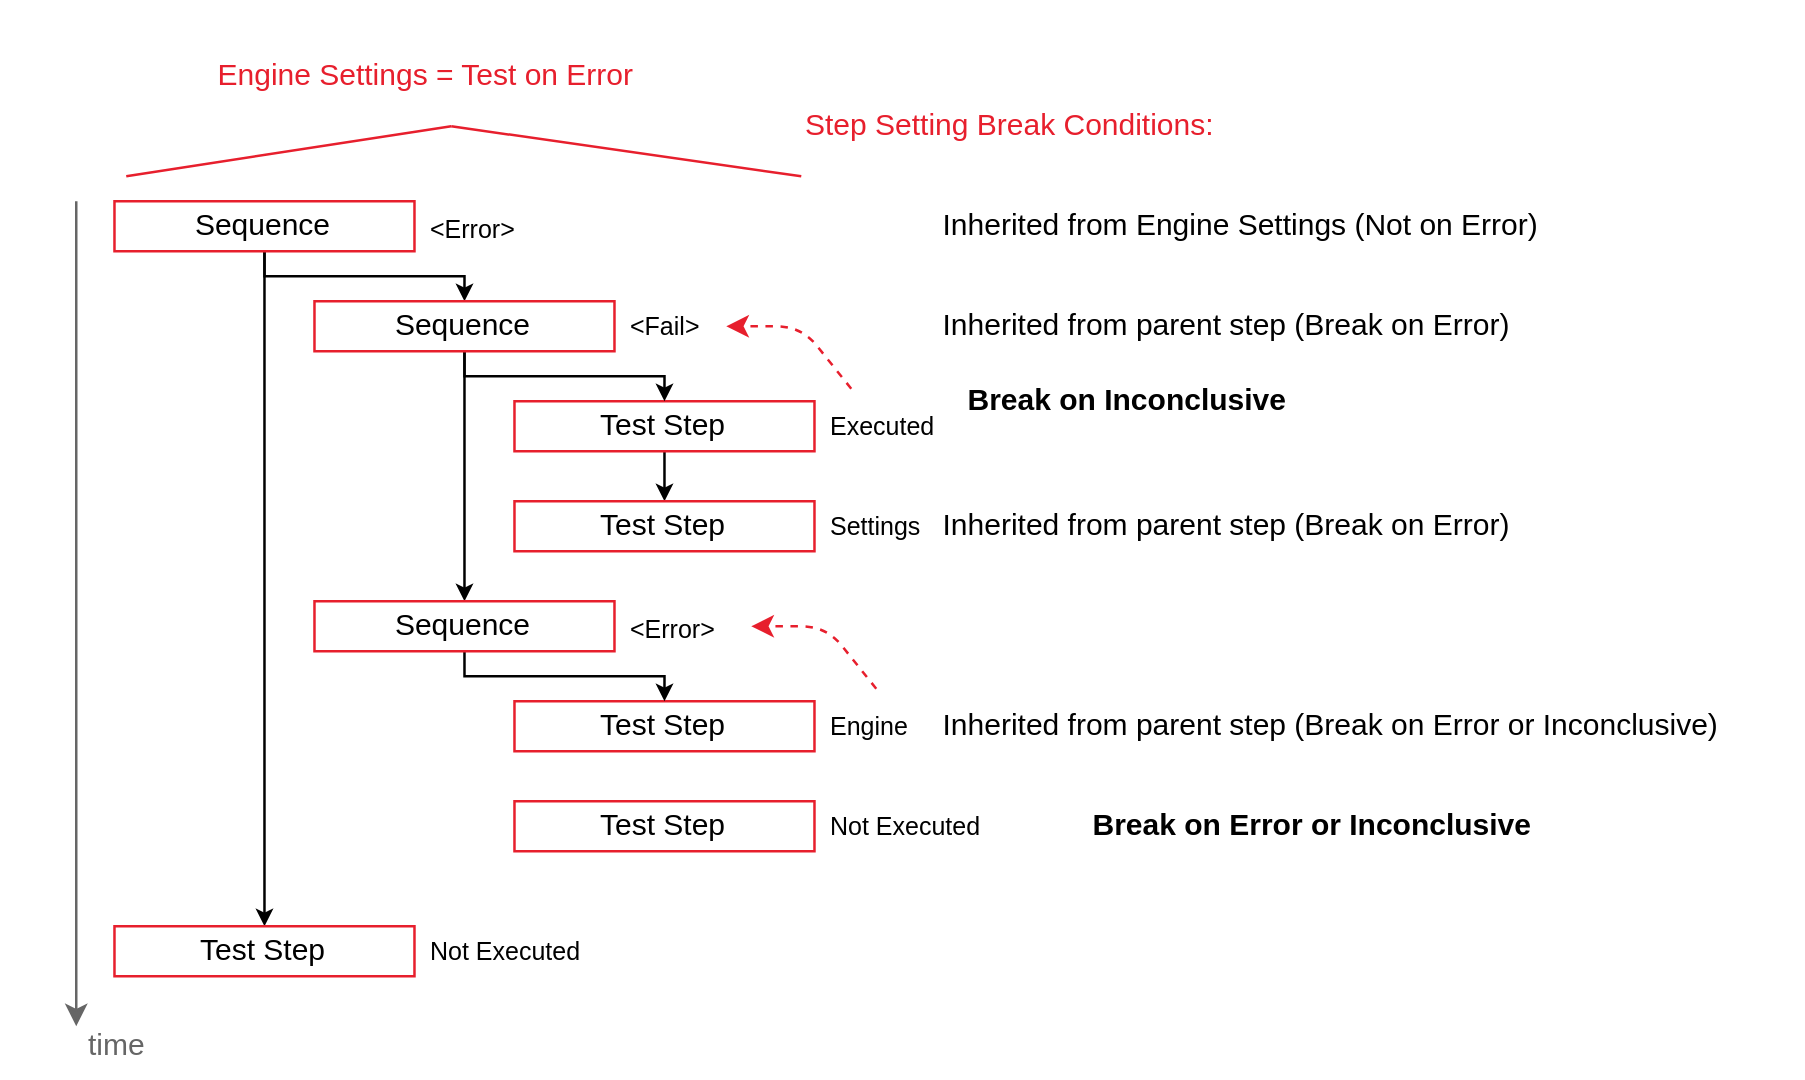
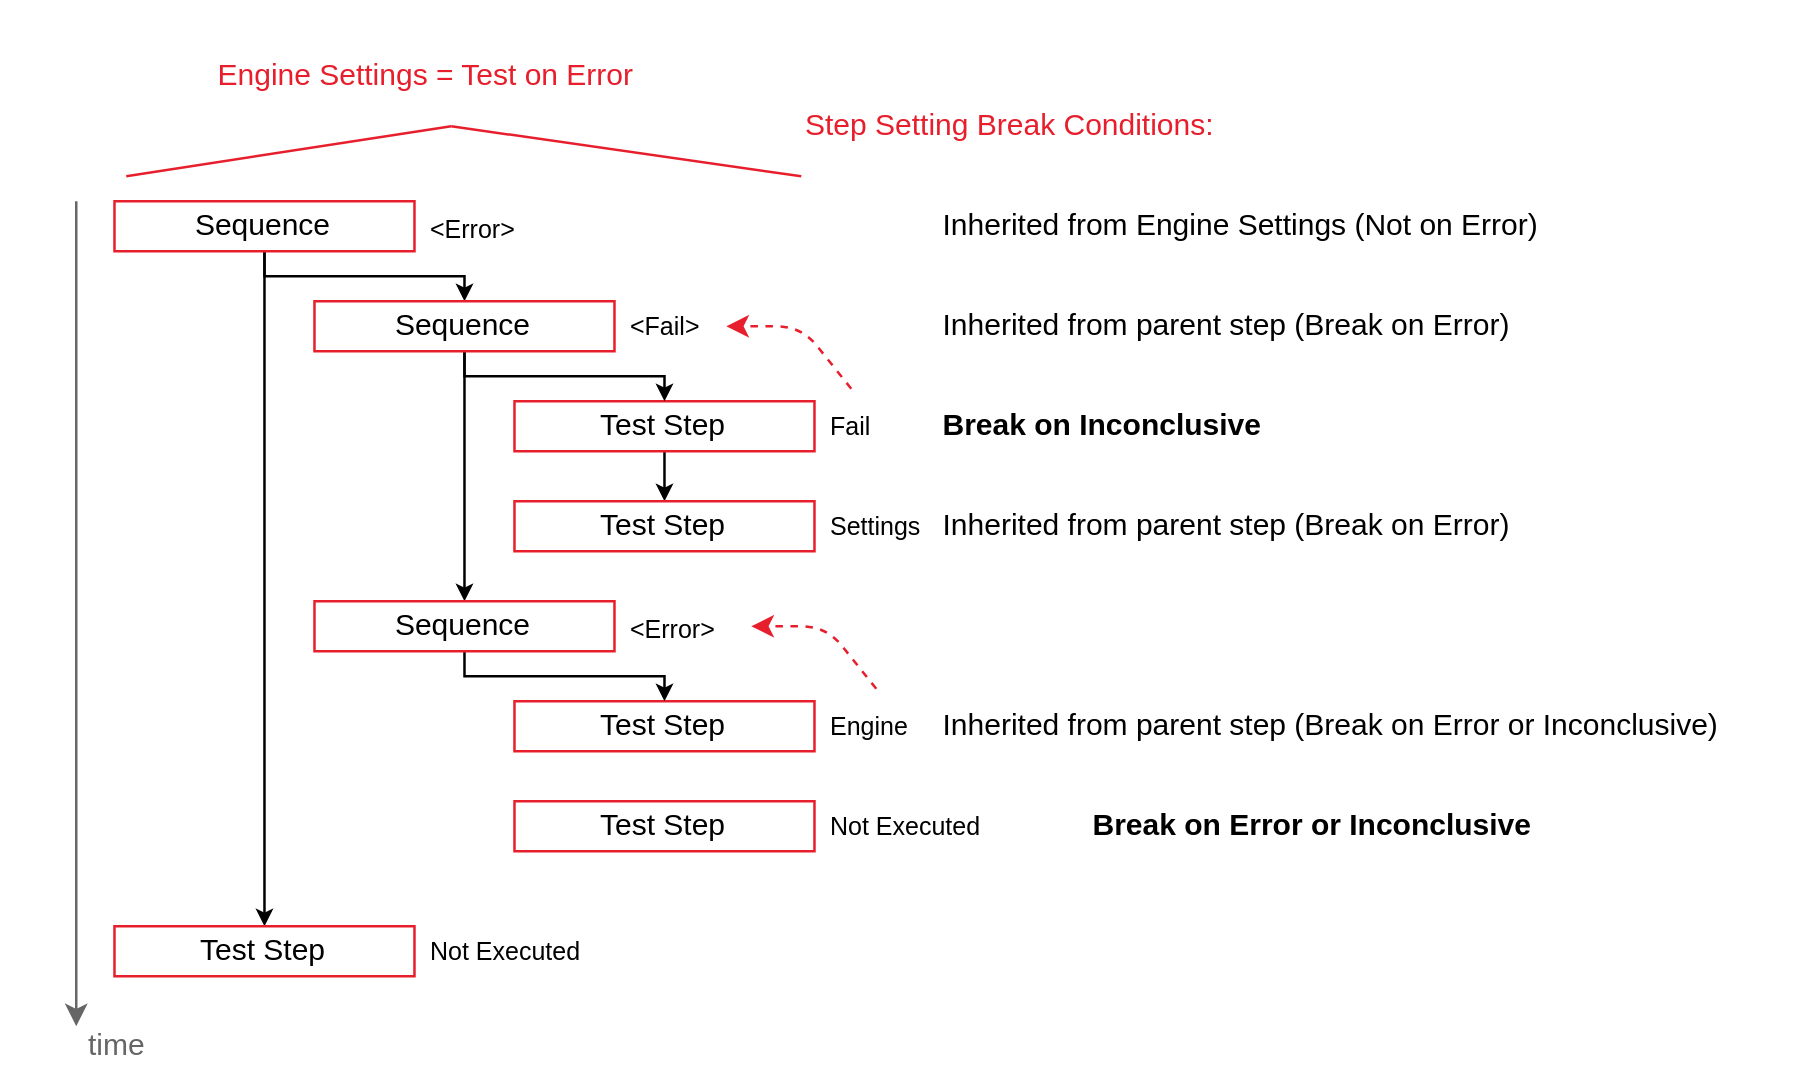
node "Break on Inconclusive": moved (1277, 401) -> (1252, 426)
node "Executed": label "Executed" -> "Fail"
